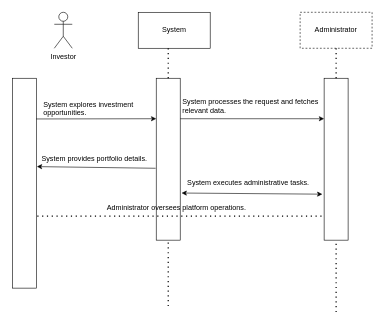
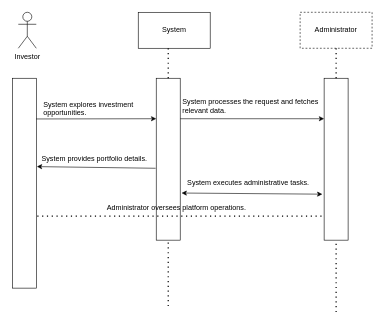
node "Investor": moved (63, 30) -> (27, 30)
